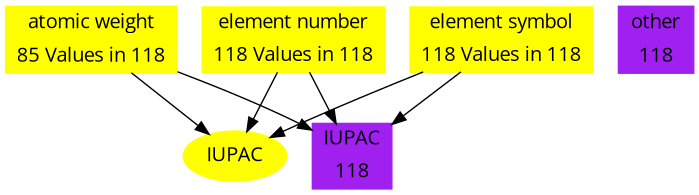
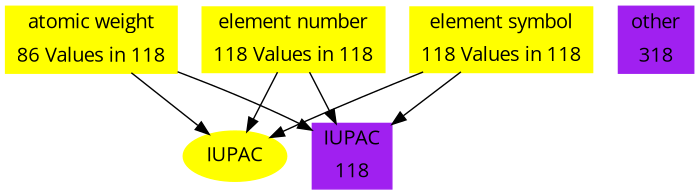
node "atomic weight": text "85 Values in 118" -> "86 Values in 118"
node "other": text "118" -> "318"
